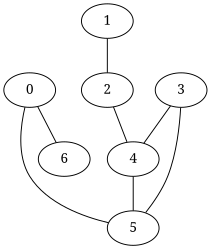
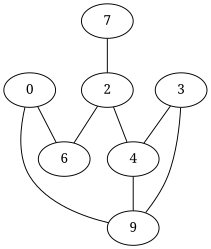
node "1": label "1" -> "7"
edge "2" -- "6": added
node "5": label "5" -> "9"
